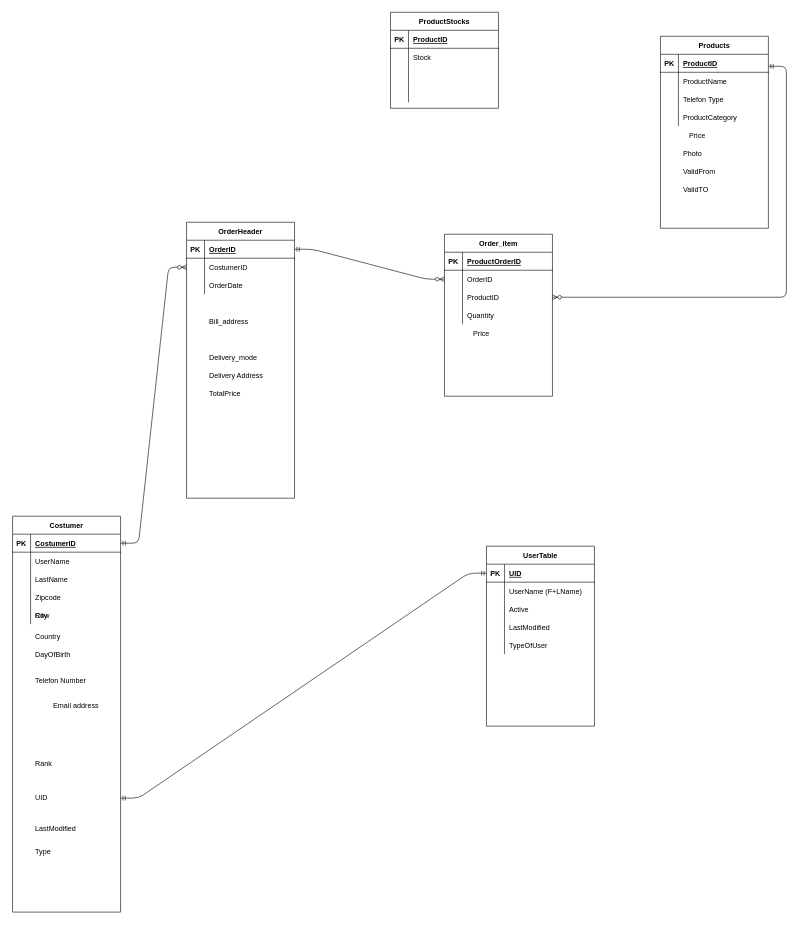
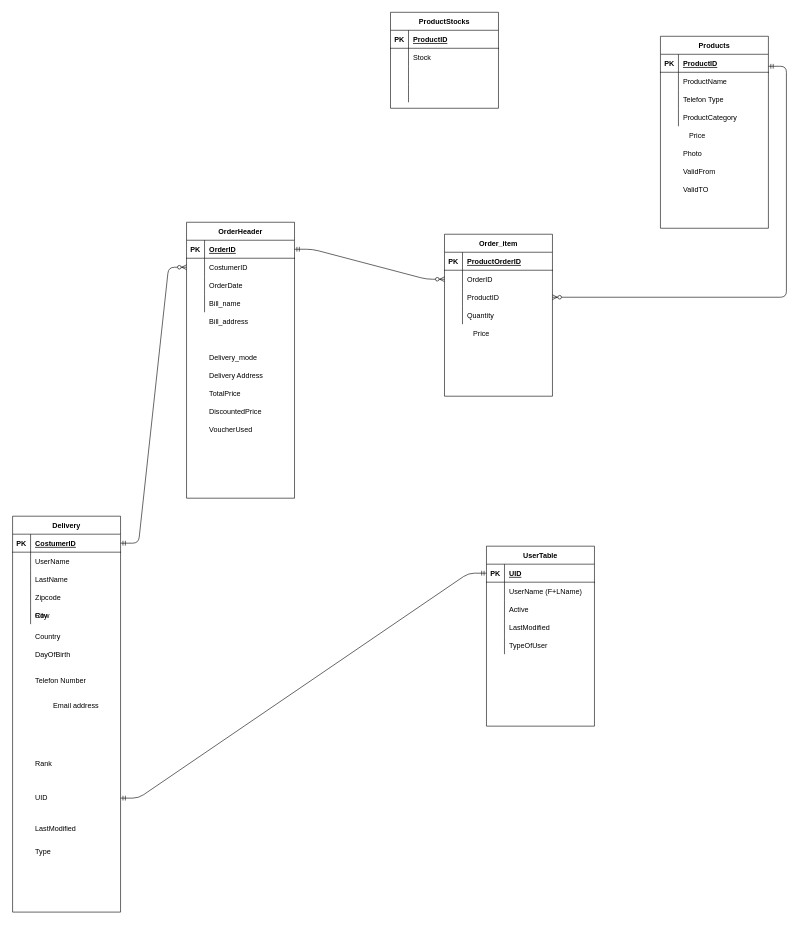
node "Bill_name": added
node "DiscountedPrice": added
node "VoucherUsed": added
node "Costumer": label "Costumer" -> "Delivery"
